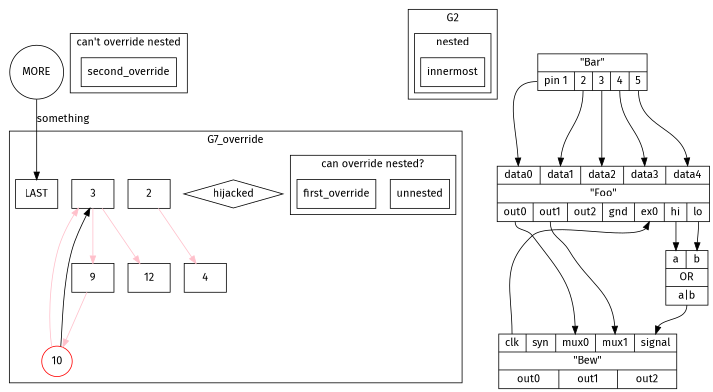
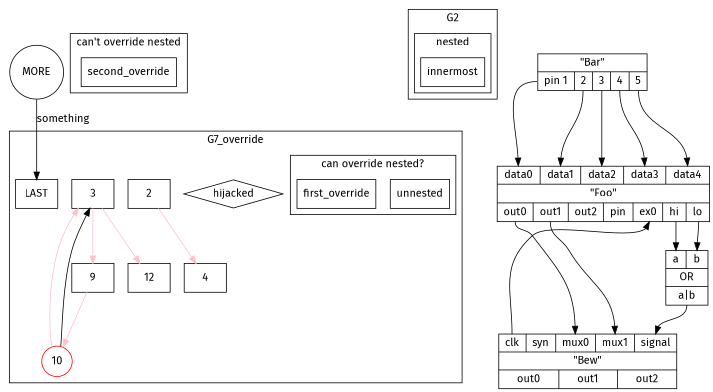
node "data0": text "gnd" -> "pin"
